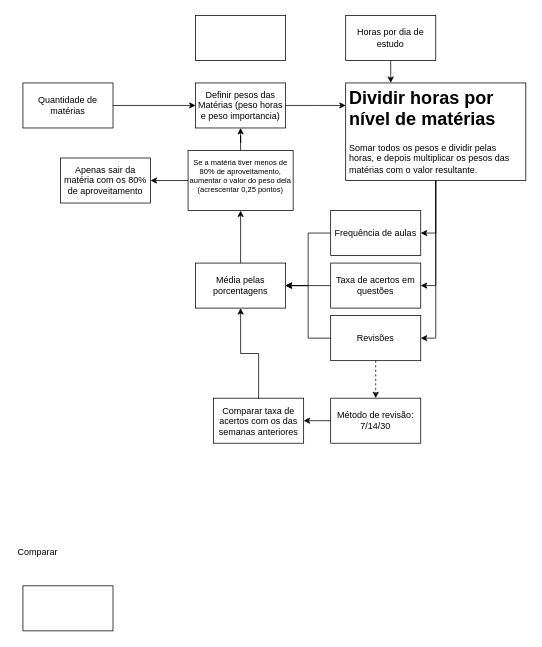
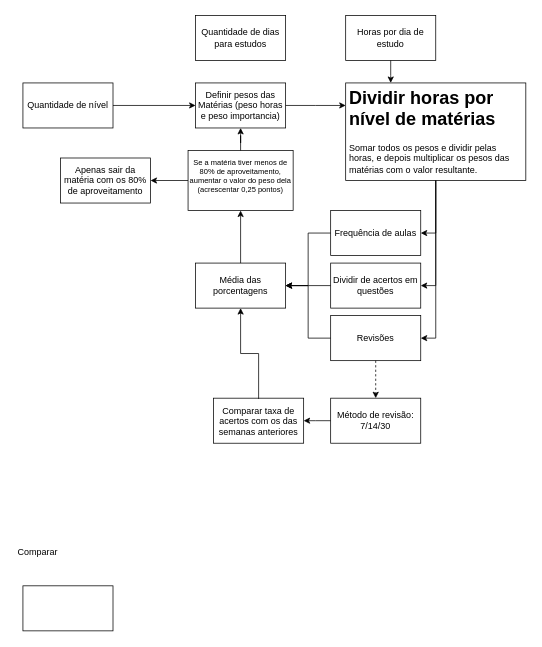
node "Quantidade de dias para estudos": added
node "Quantidade de matérias": label "Quantidade de matérias" -> "Quantidade de nível"
node "Média pelas porcentagens": label "Média pelas porcentagens" -> "Média das porcentagens"
node "Taxa de acertos em questões": label "Taxa de acertos em questões" -> "Dividir de acertos em questões"
